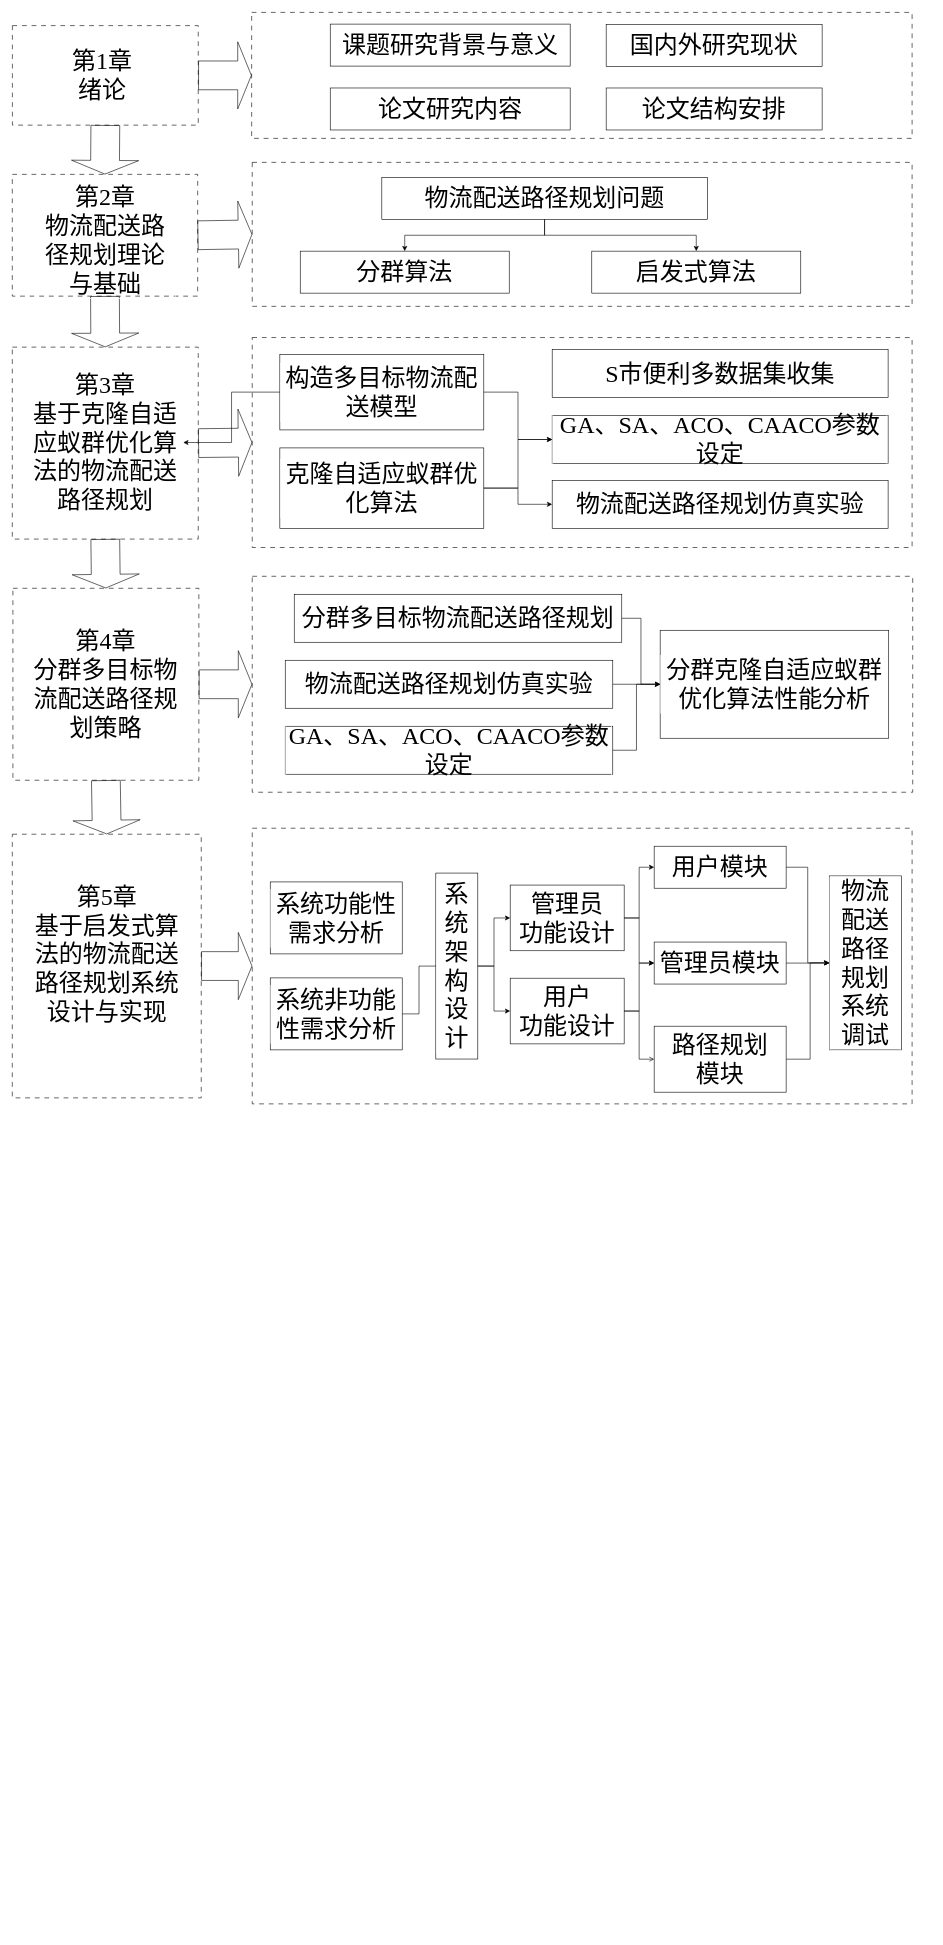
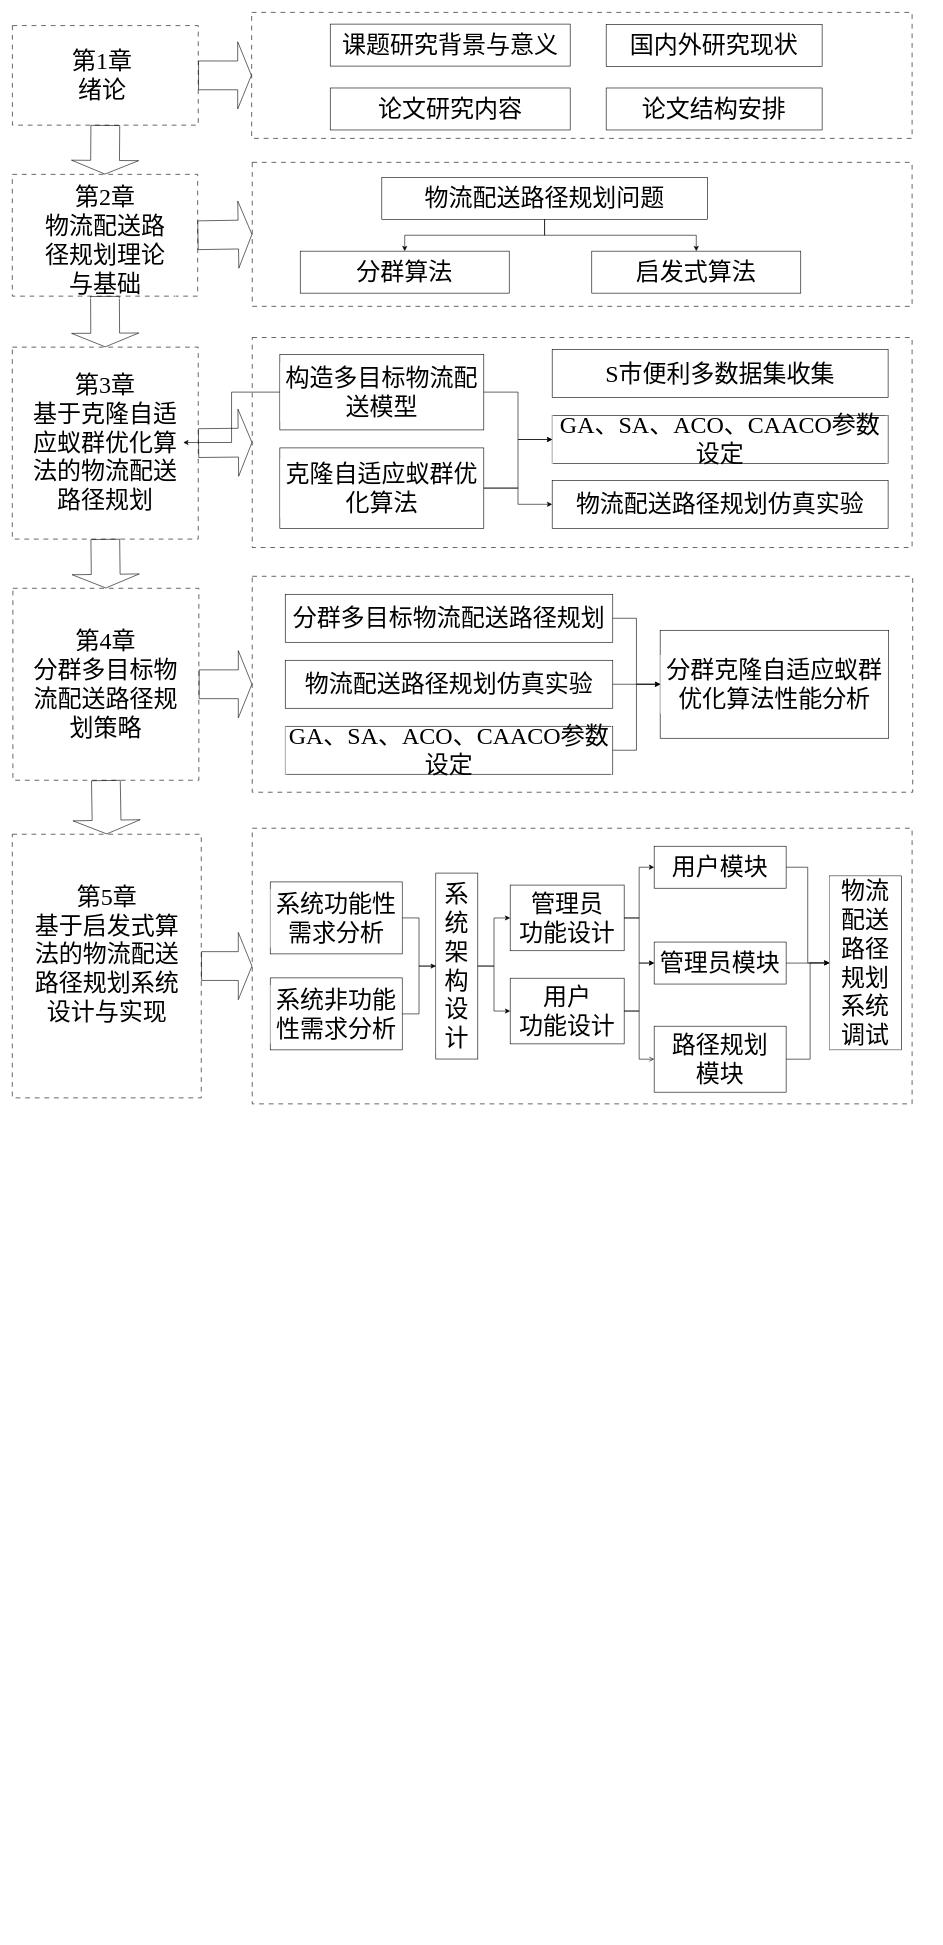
node "分群多目标物流配送路径规划": moved (458, 618) -> (449, 618)
edge "系统功能性需求分析" -> "系统架构设计": added
